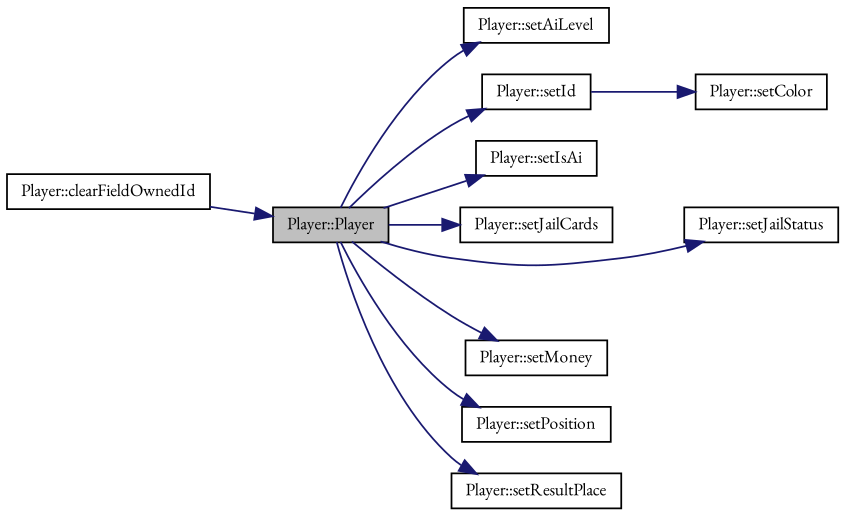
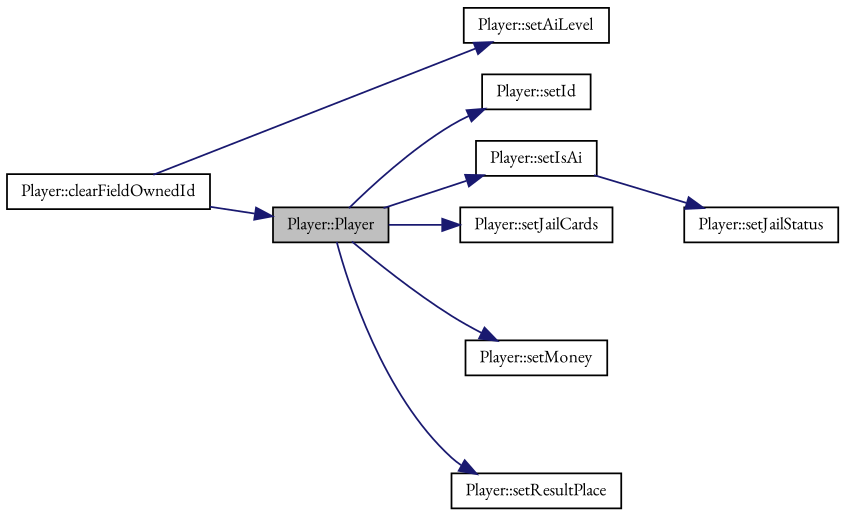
node "Player::setColor": removed
edge "Player::Player" -> "Player::setAiLevel": now "Player::clearFieldOwnedId" -> "Player::setAiLevel"
edge "Player::Player" -> "Player::setJailStatus": now "Player::setIsAi" -> "Player::setJailStatus"
node "Player::setPosition": removed
